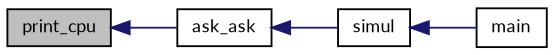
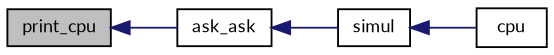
node "main": label "main" -> "cpu"
